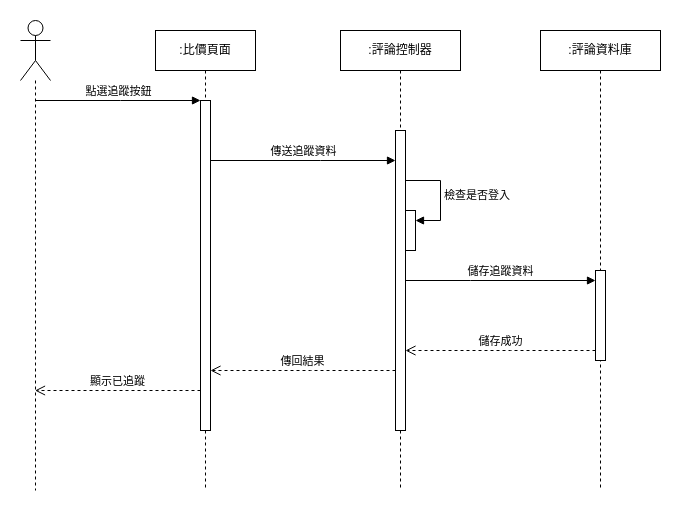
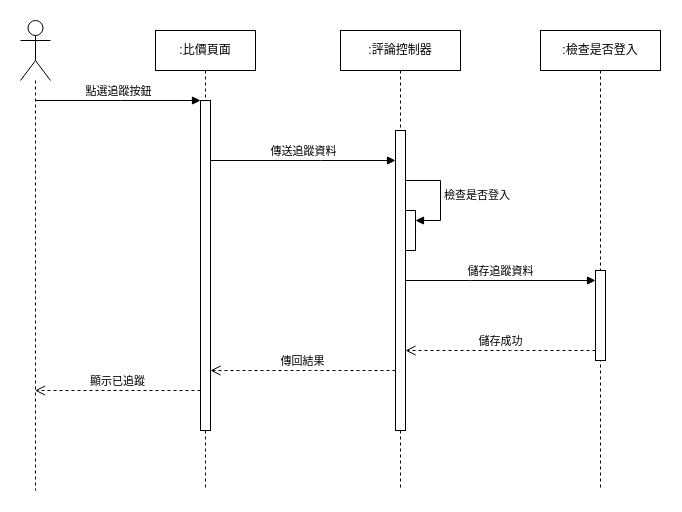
node ":評論資料庫": label ":評論資料庫" -> ":檢查是否登入"
